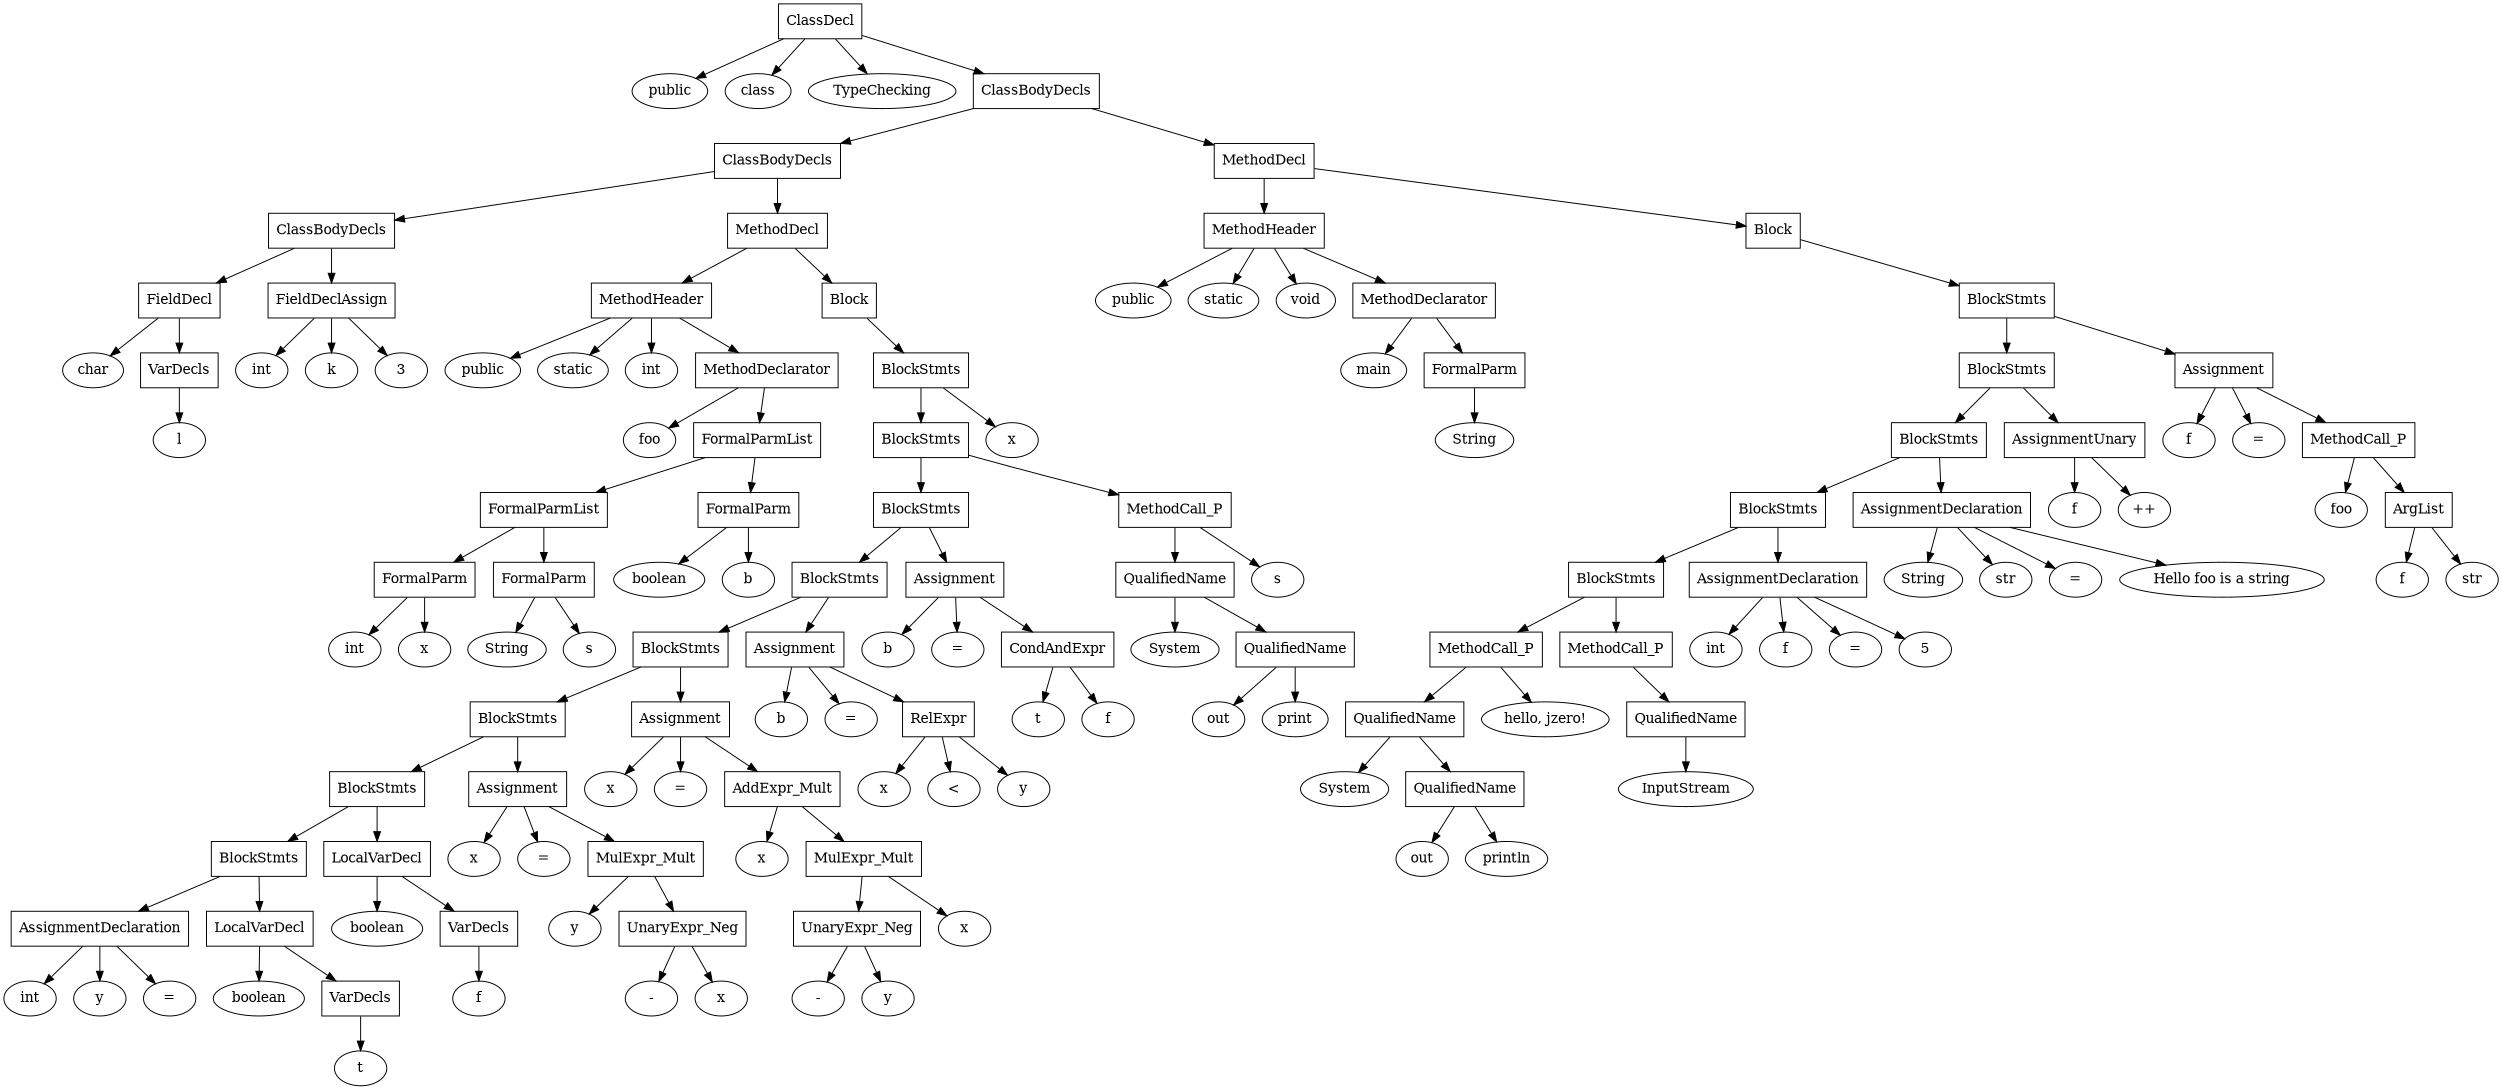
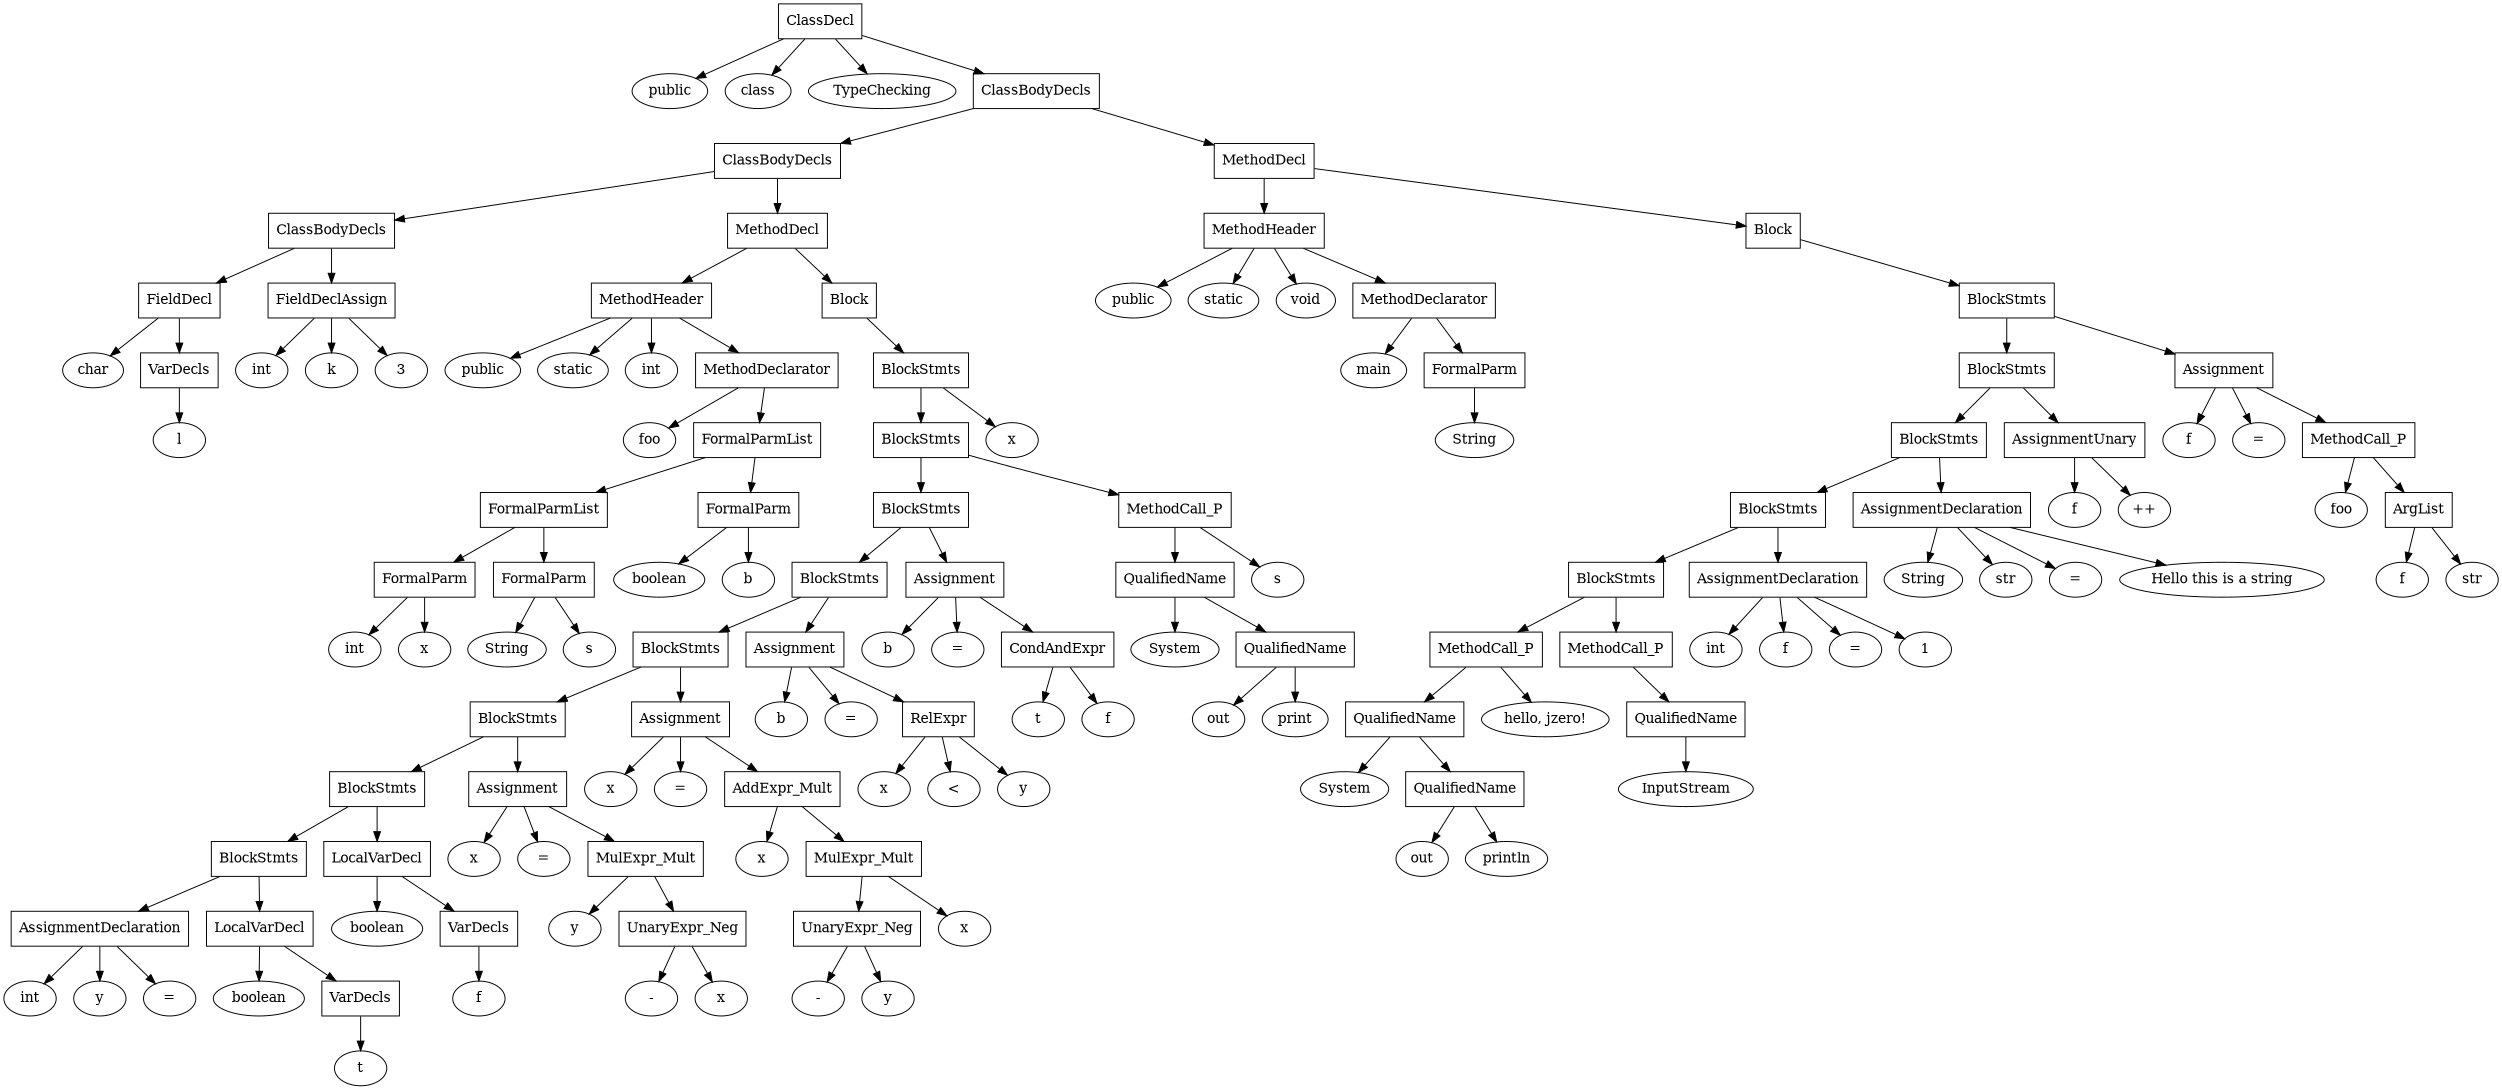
node "Hello foo is a string": label "Hello foo is a string" -> "Hello this is a string"
node "5": label "5" -> "1"
